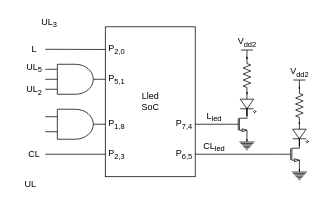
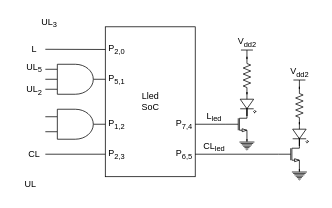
node "P1,8": label "P1,8" -> "P1,2"
